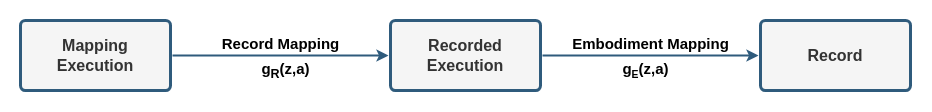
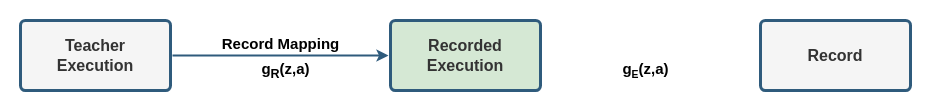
node "Mapping Execution": label "Mapping Execution" -> "Teacher Execution"
node "Recorded Execution": fillcolor #f5f5f5 -> #d5e8d4
edge "Recorded Execution" -> "Record": removed, label "Embodiment Mapping"
